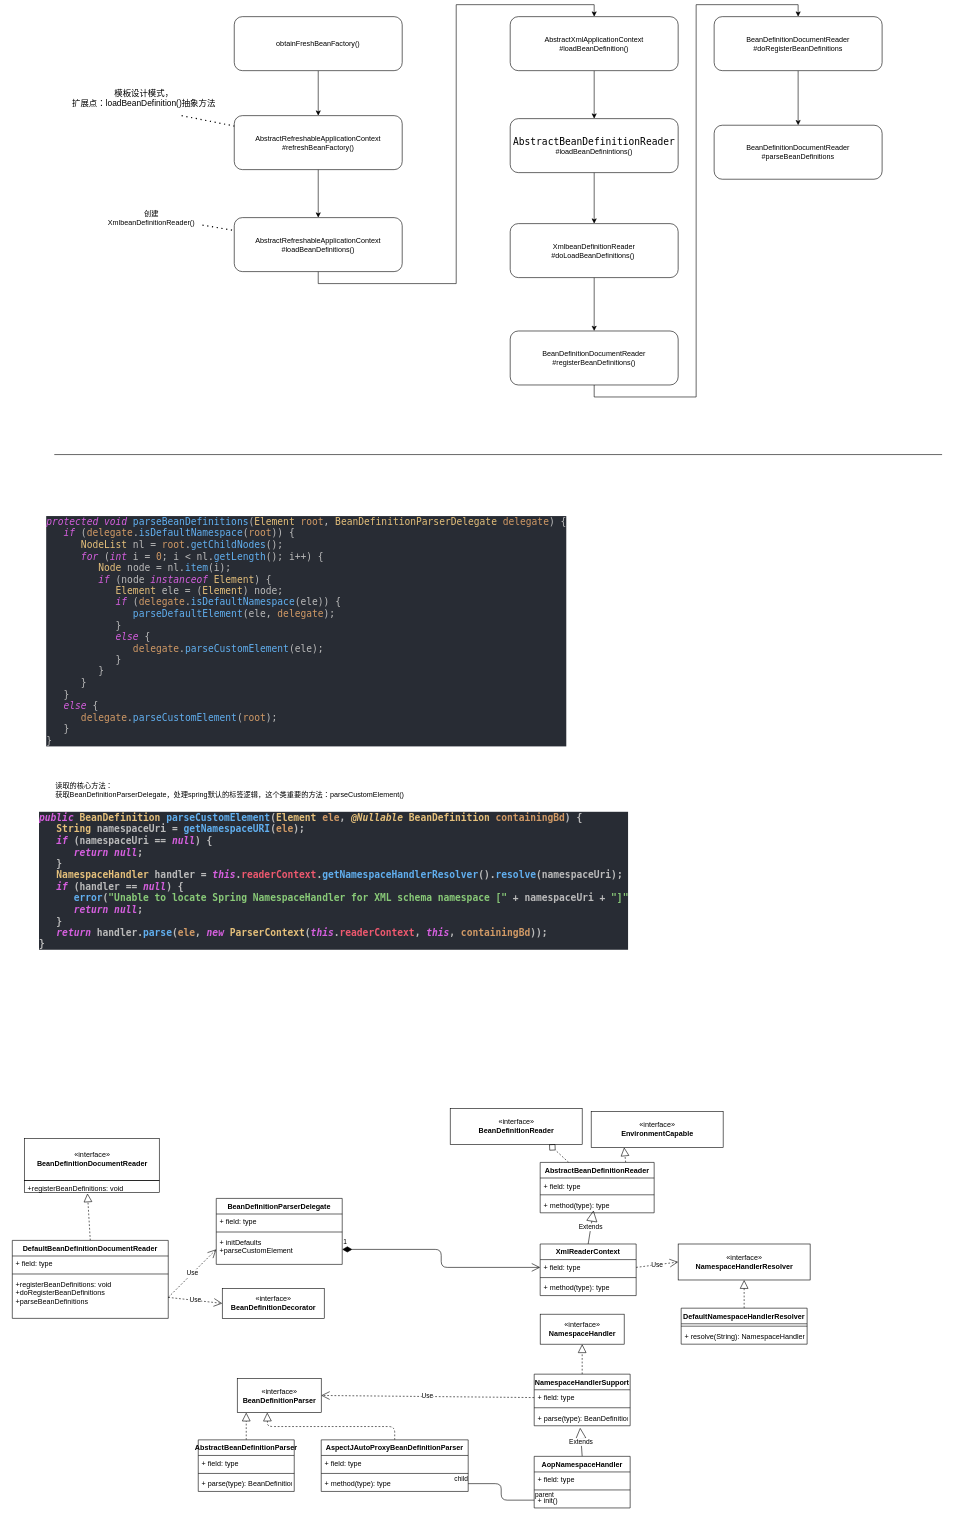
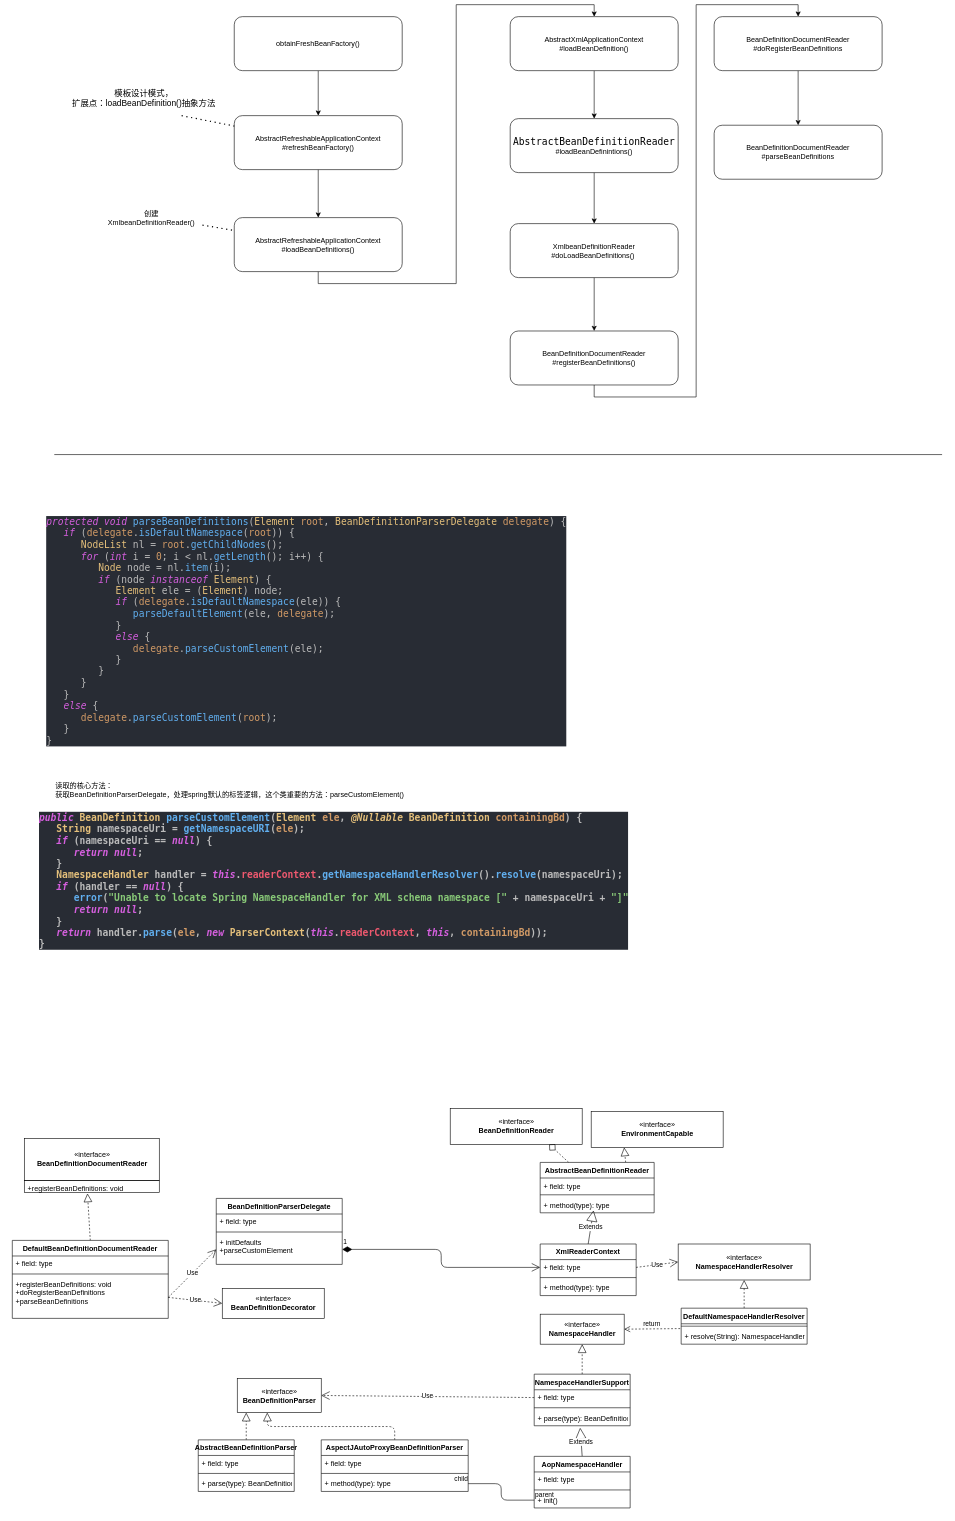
edge "+ resolve(String): NamespaceHandler" -> "«interface» NamespaceHandler": added, label "return"
